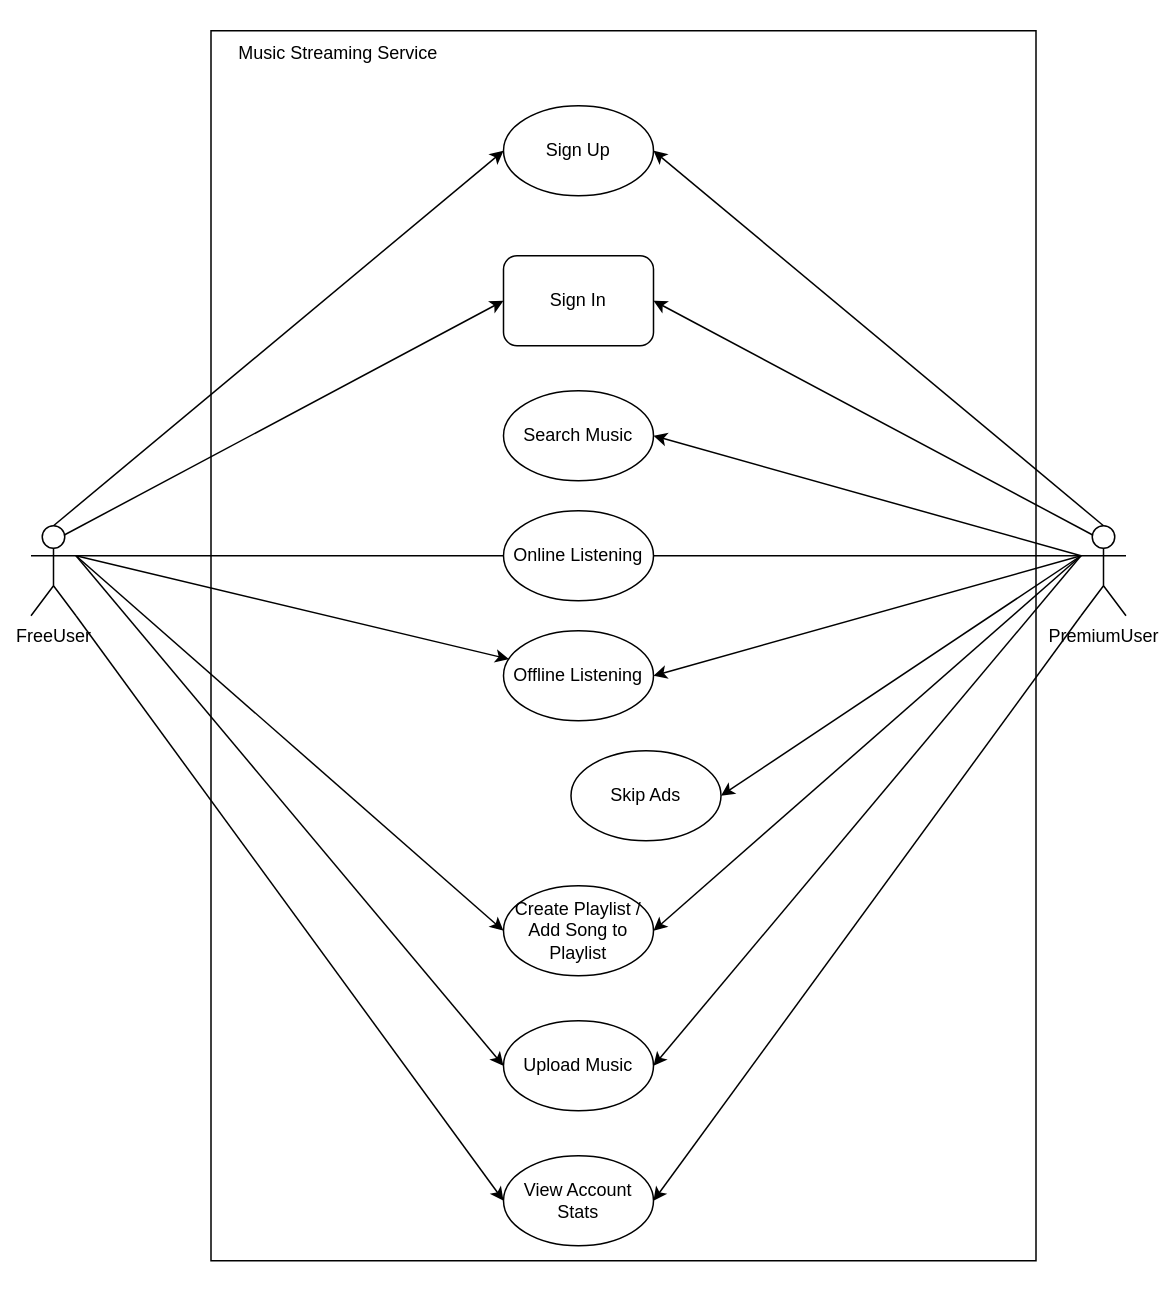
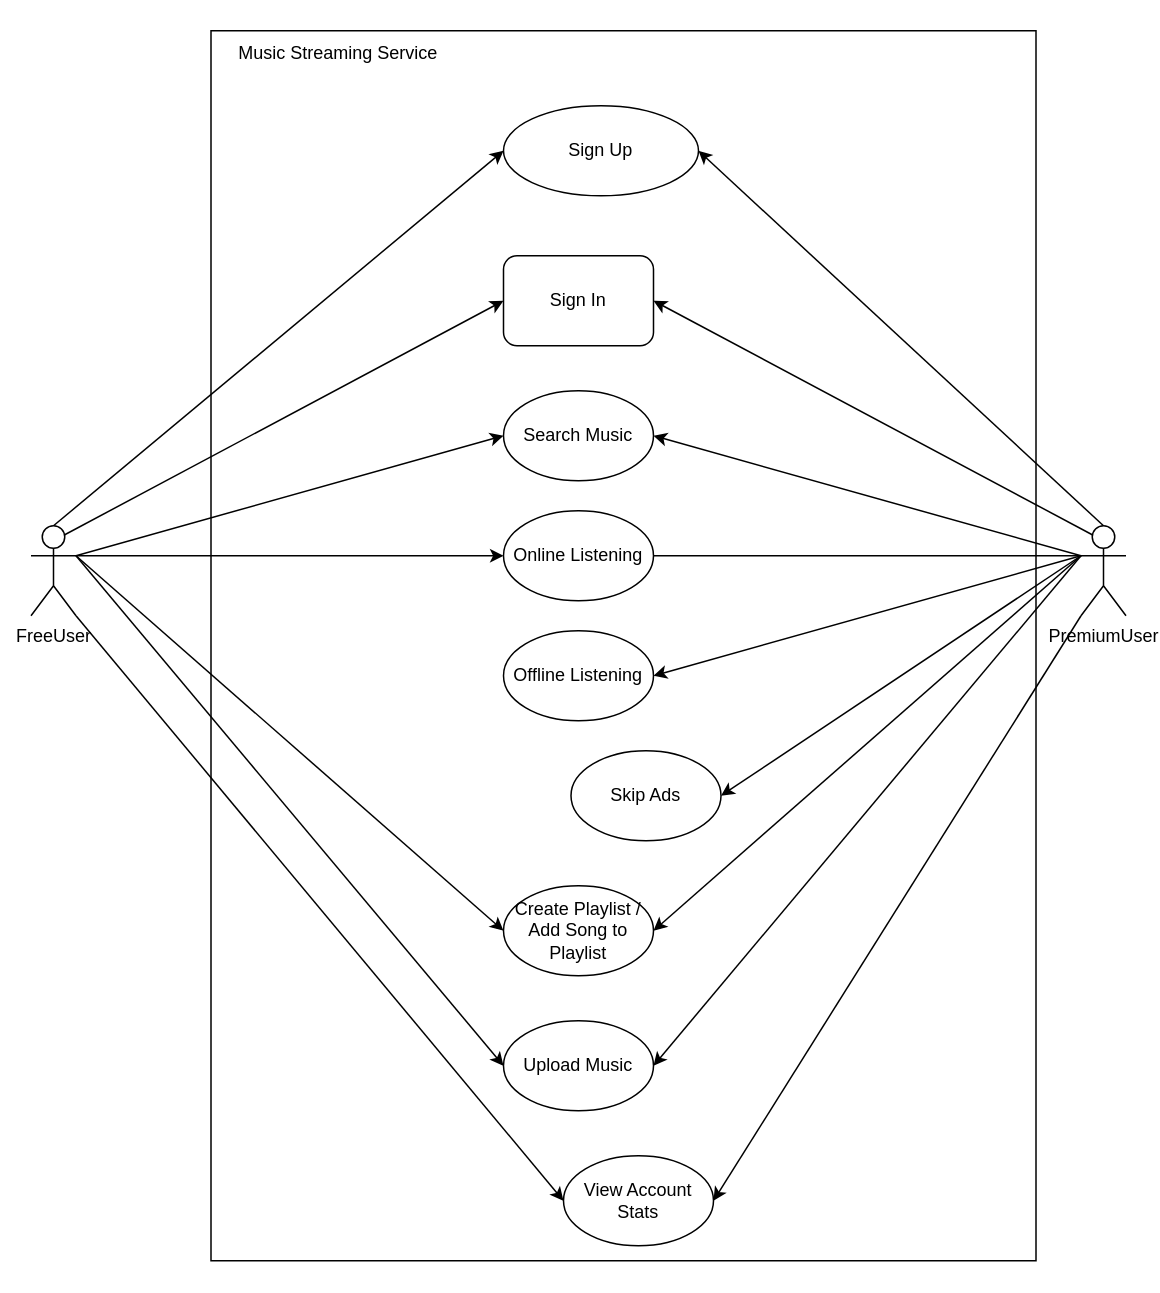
node "Sign Up": size 150x90 -> 195x90
edge "Online Listening" -- "FreeUser": arrowhead none -> classic
edge "FreeUser" -> "Offline Listening": now "FreeUser" -> "Search Music"
node "View Account Stats": moved (578, 1201) -> (638, 1201)
